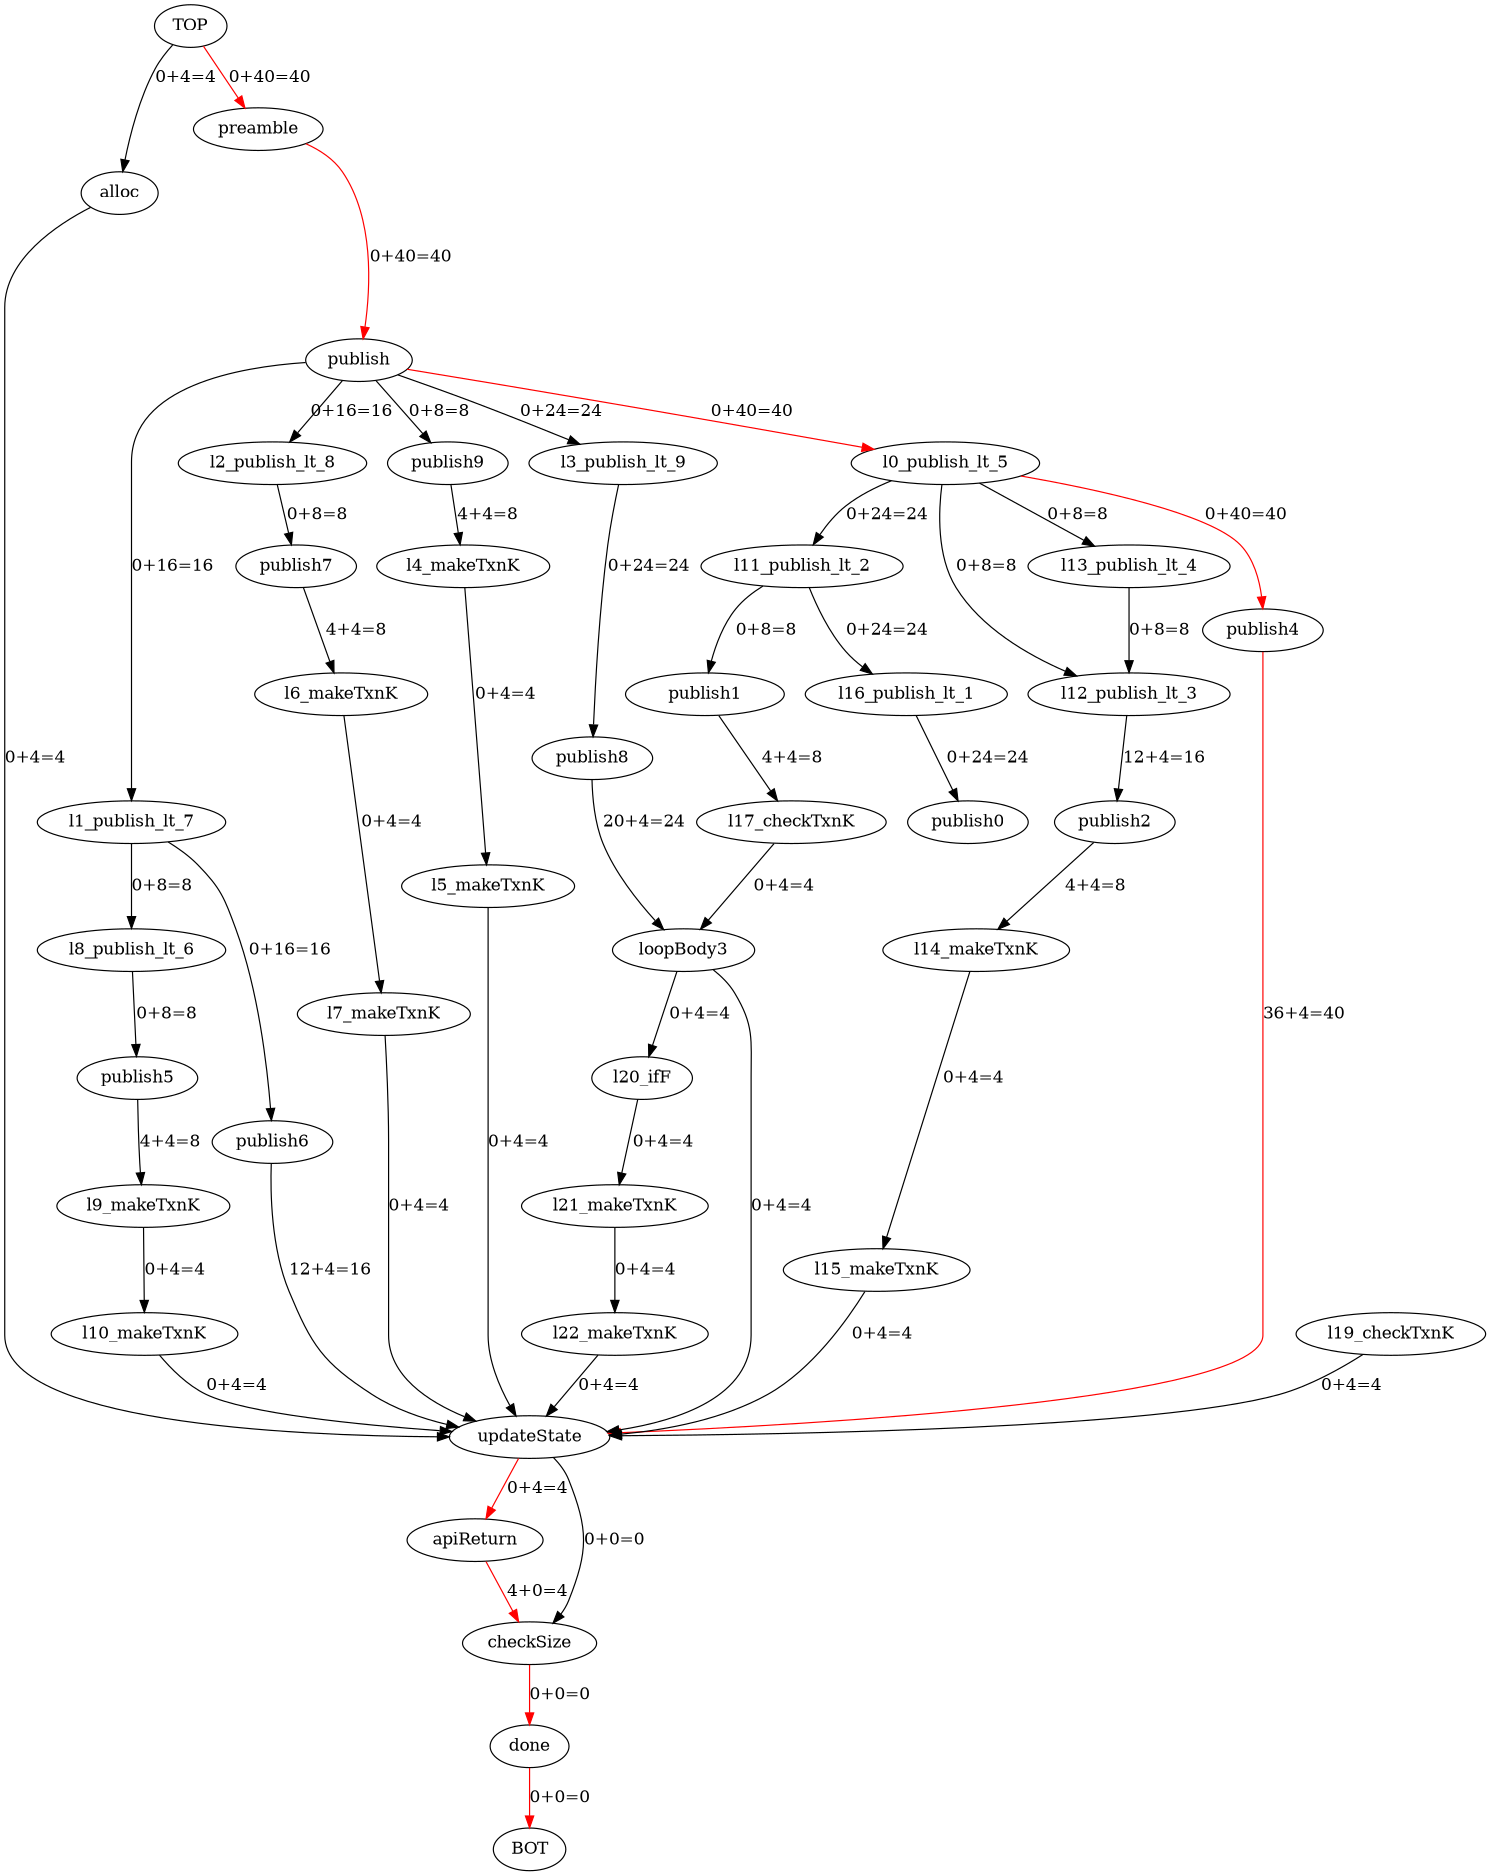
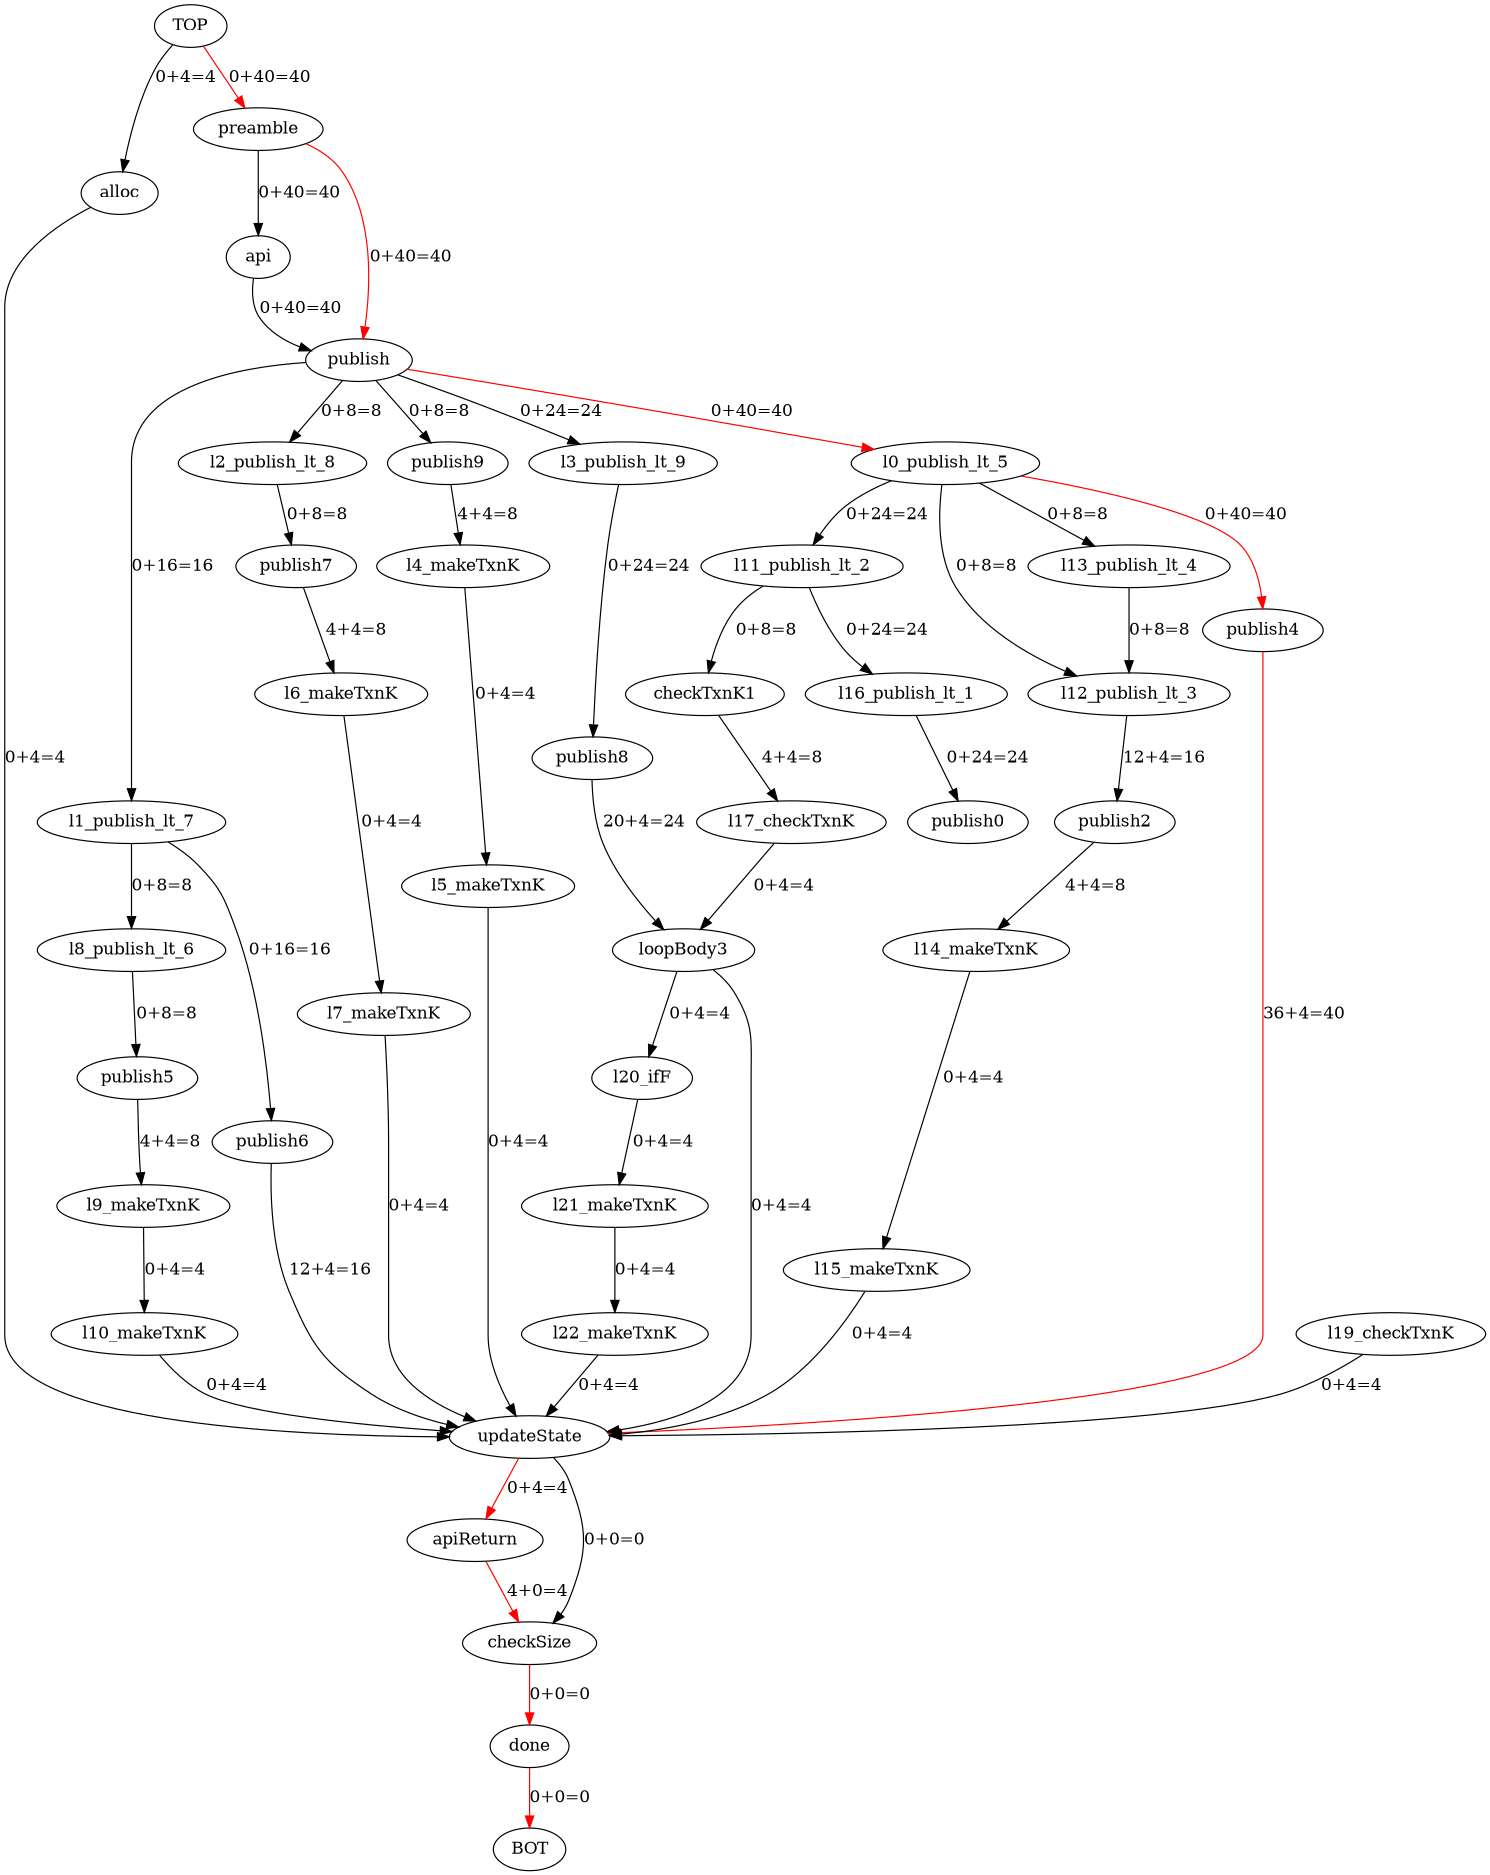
node "api": added
edge "publish" -> "l2_publish_lt_8": label "0+16=16" -> "0+8=8"
node "publish1": label "publish1" -> "checkTxnK1"
